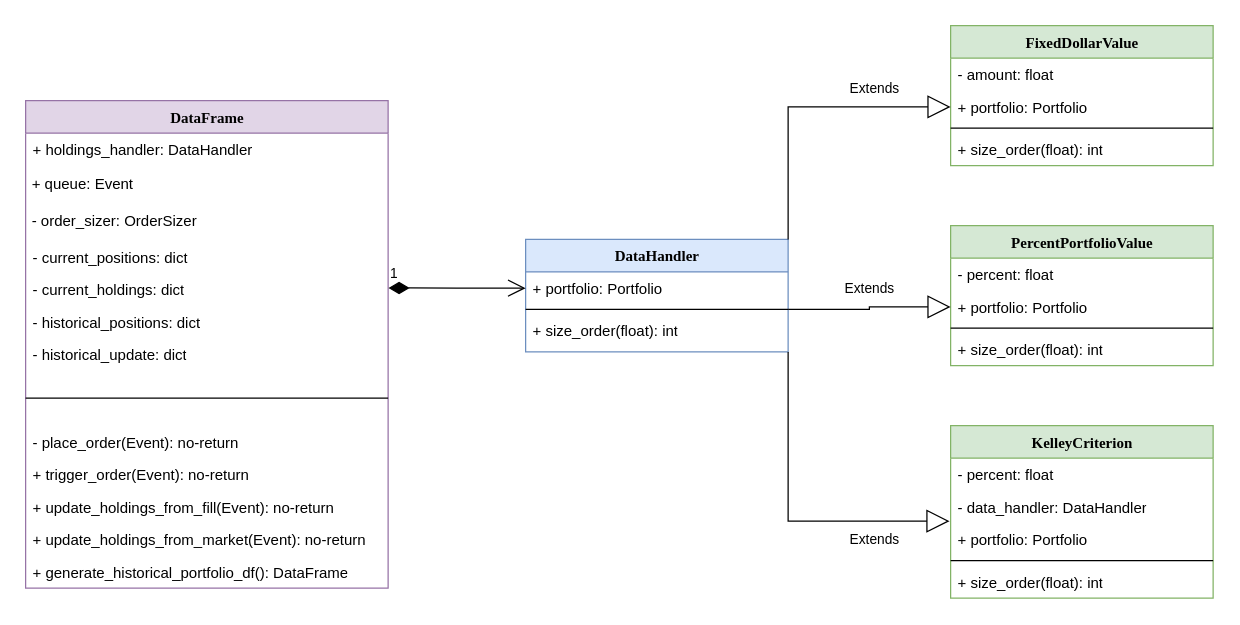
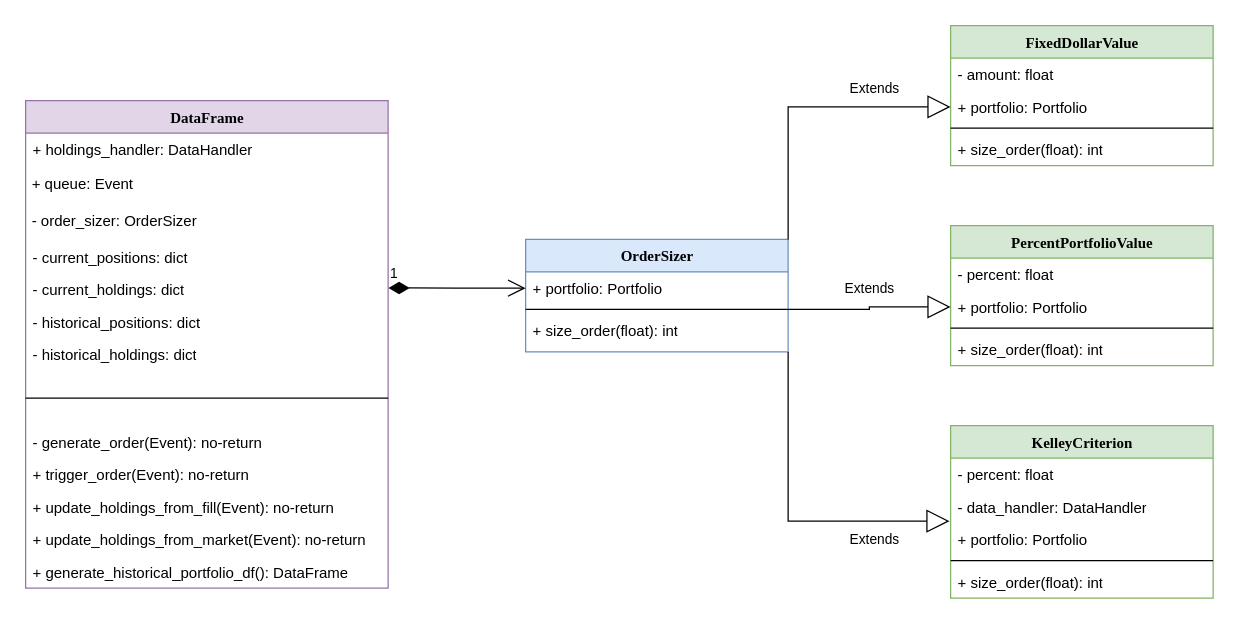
node "DataHandler": label "DataHandler" -> "OrderSizer"
node "- historical_update: dict": label "- historical_update: dict" -> "- historical_holdings: dict"
node "- place_order(Event): no-return": label "- place_order(Event): no-return" -> "- generate_order(Event): no-return"
